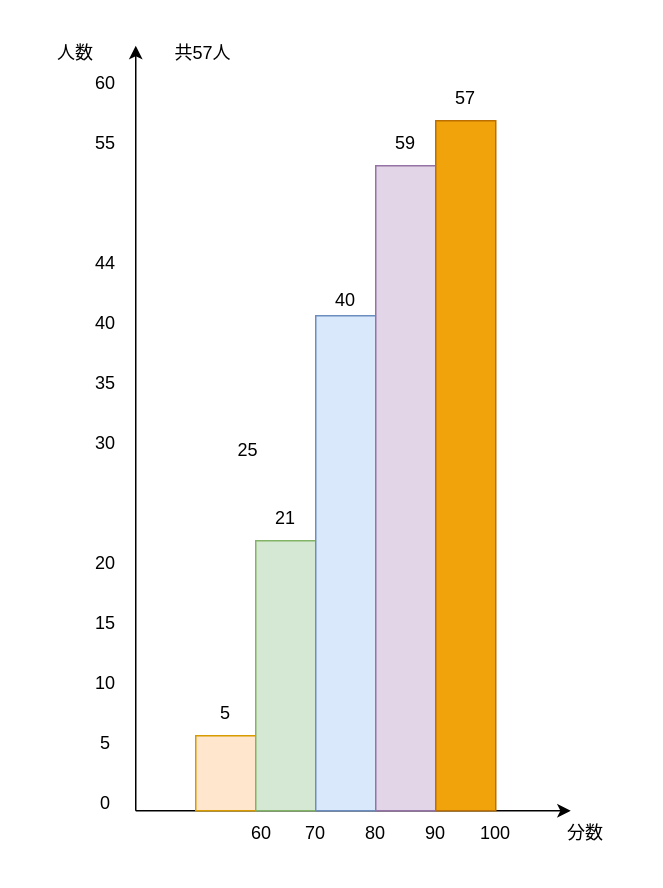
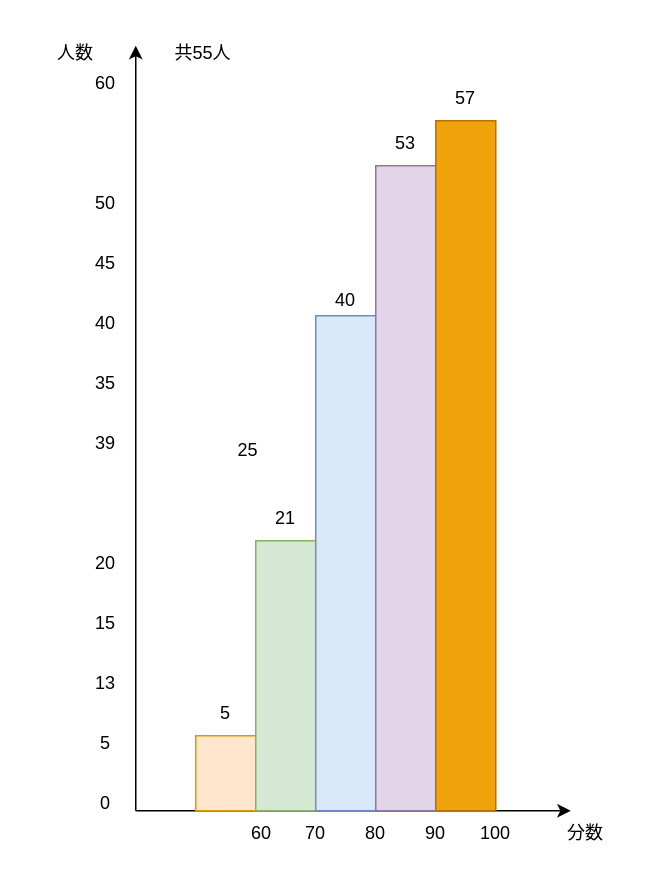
node "共57人": label "共57人" -> "共55人"
node "55": removed
node "59": label "59" -> "53"
node "50": added
node "44": label "44" -> "45"
node "30": label "30" -> "39"
node "10": label "10" -> "13"
